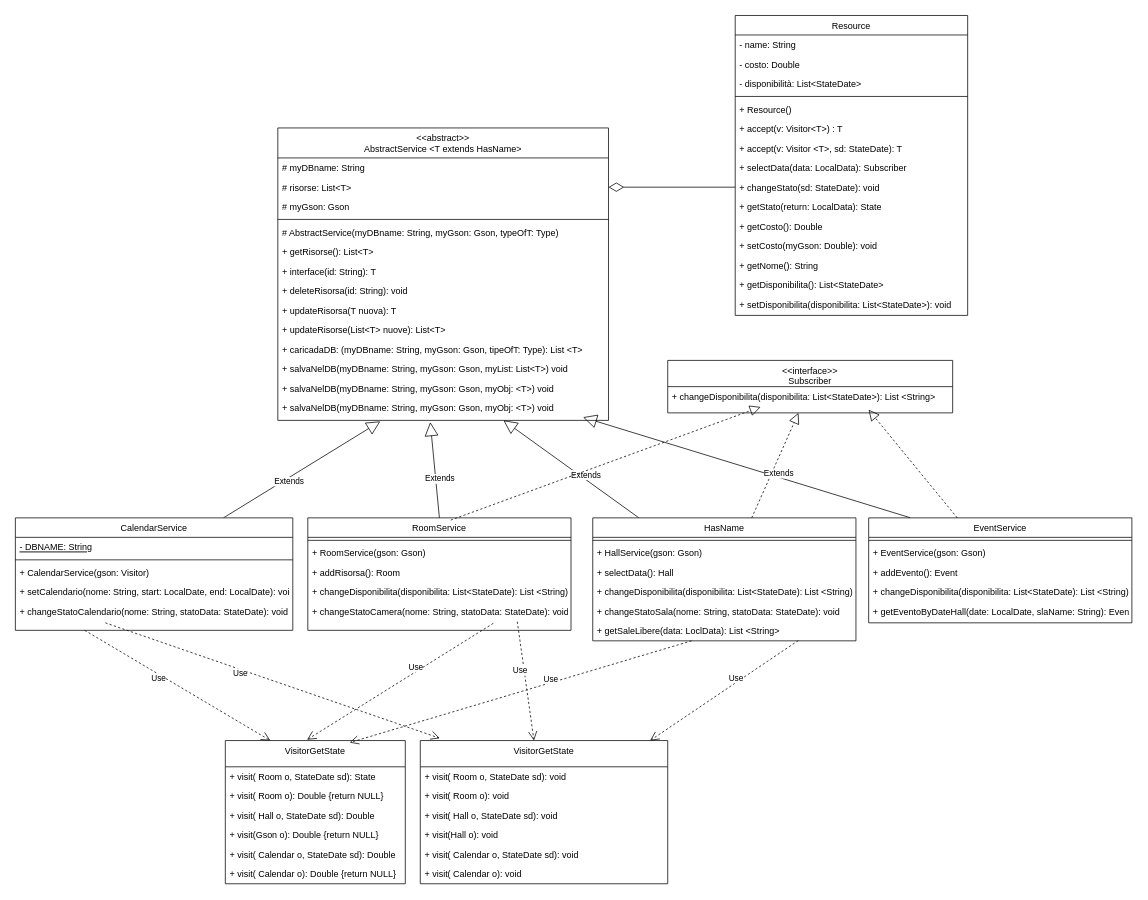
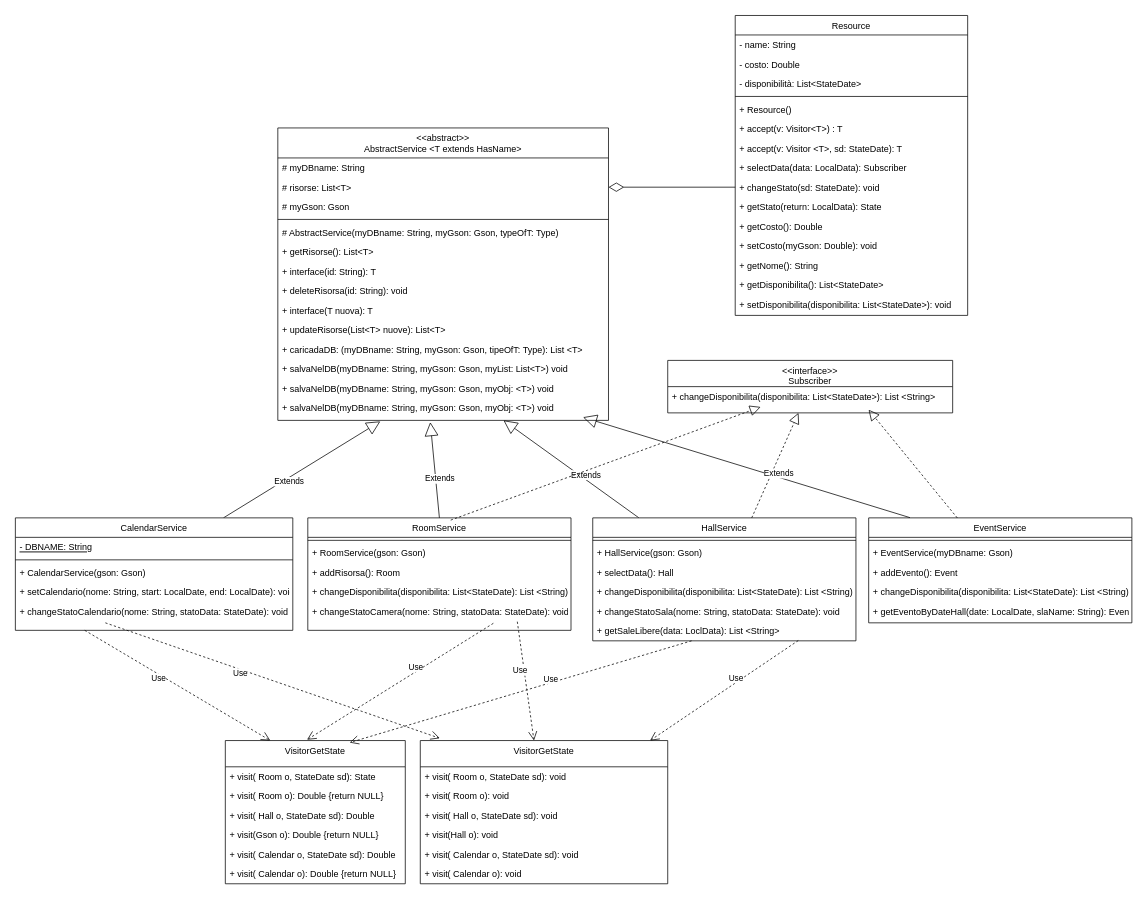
node "+ updateRisorsa(T nuova): T": label "+ updateRisorsa(T nuova): T" -> "+ interface(T nuova): T"
node "HasName": label "HasName" -> "HallService"
node "+ EventService(gson: Gson)": label "+ EventService(gson: Gson)" -> "+ EventService(myDBname: Gson)"
node "+ CalendarService(gson: Visitor)": label "+ CalendarService(gson: Visitor)" -> "+ CalendarService(gson: Gson)"
